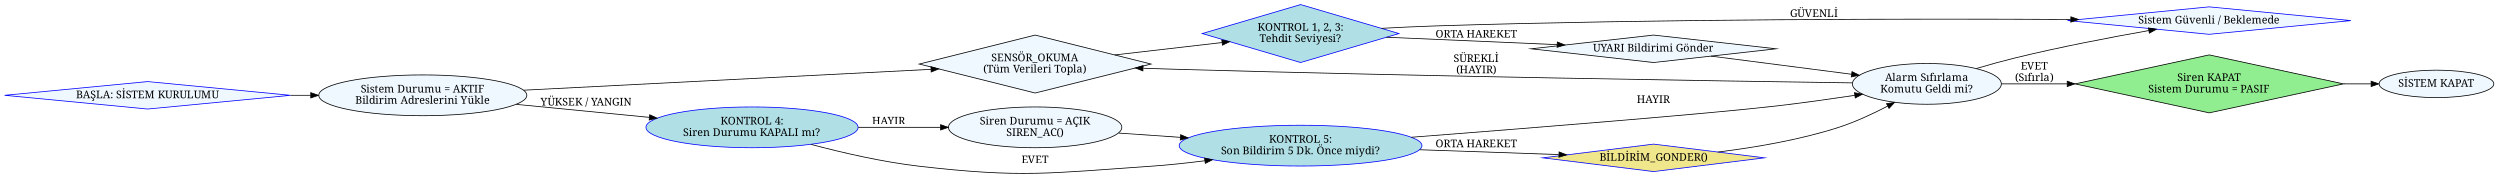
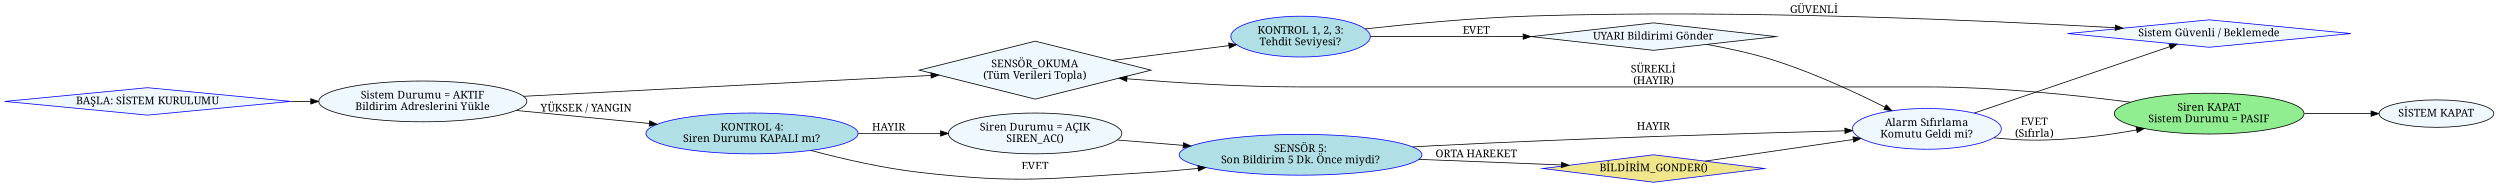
node "KONTROL 1, 2, 3: Tehdit Seviyesi?": shape diamond -> ellipse
edge "KONTROL 1, 2, 3: Tehdit Seviyesi?" -> "UYARI Bildirimi Gönder": label "ORTA HAREKET" -> "EVET"
edge "Alarm Sıfırlama Komutu Geldi mi?" -> "SENSÖR_OKUMA (Tüm Verileri Topla)": now "Siren KAPAT Sistem Durumu = PASIF" -> "SENSÖR_OKUMA (Tüm Verileri Topla)"
node "Alarm Sıfırlama Komutu Geldi mi?": color black -> blue
node "Siren KAPAT Sistem Durumu = PASIF": shape diamond -> ellipse
node "KONTROL 5: Son Bildirim 5 Dk. Önce miydi?": label "KONTROL 5: Son Bildirim 5 Dk. Önce miydi?" -> "SENSÖR 5: Son Bildirim 5 Dk. Önce miydi?"
